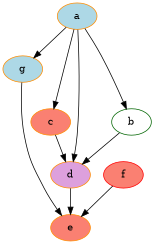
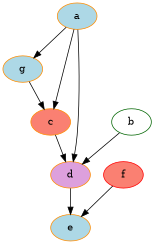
edge "a" -> "b": removed
edge "g" -> "e": now "g" -> "c"
node "e": fillcolor salmon -> lightblue
